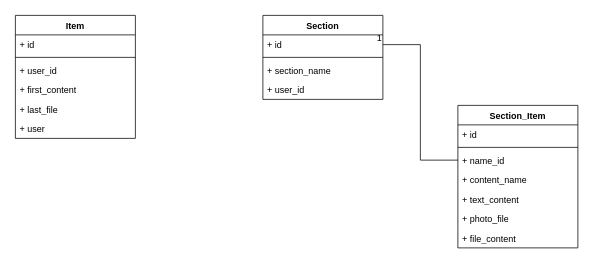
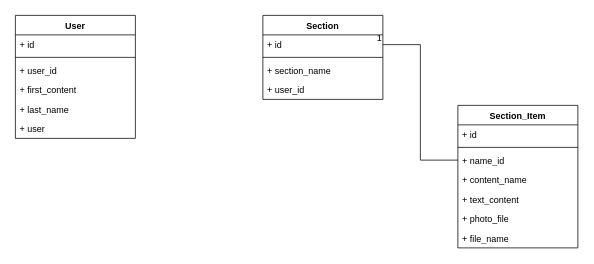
node "Item": label "Item" -> "User"
node "+ last_file": label "+ last_file" -> "+ last_name"
node "+ file_content": label "+ file_content" -> "+ file_name"
